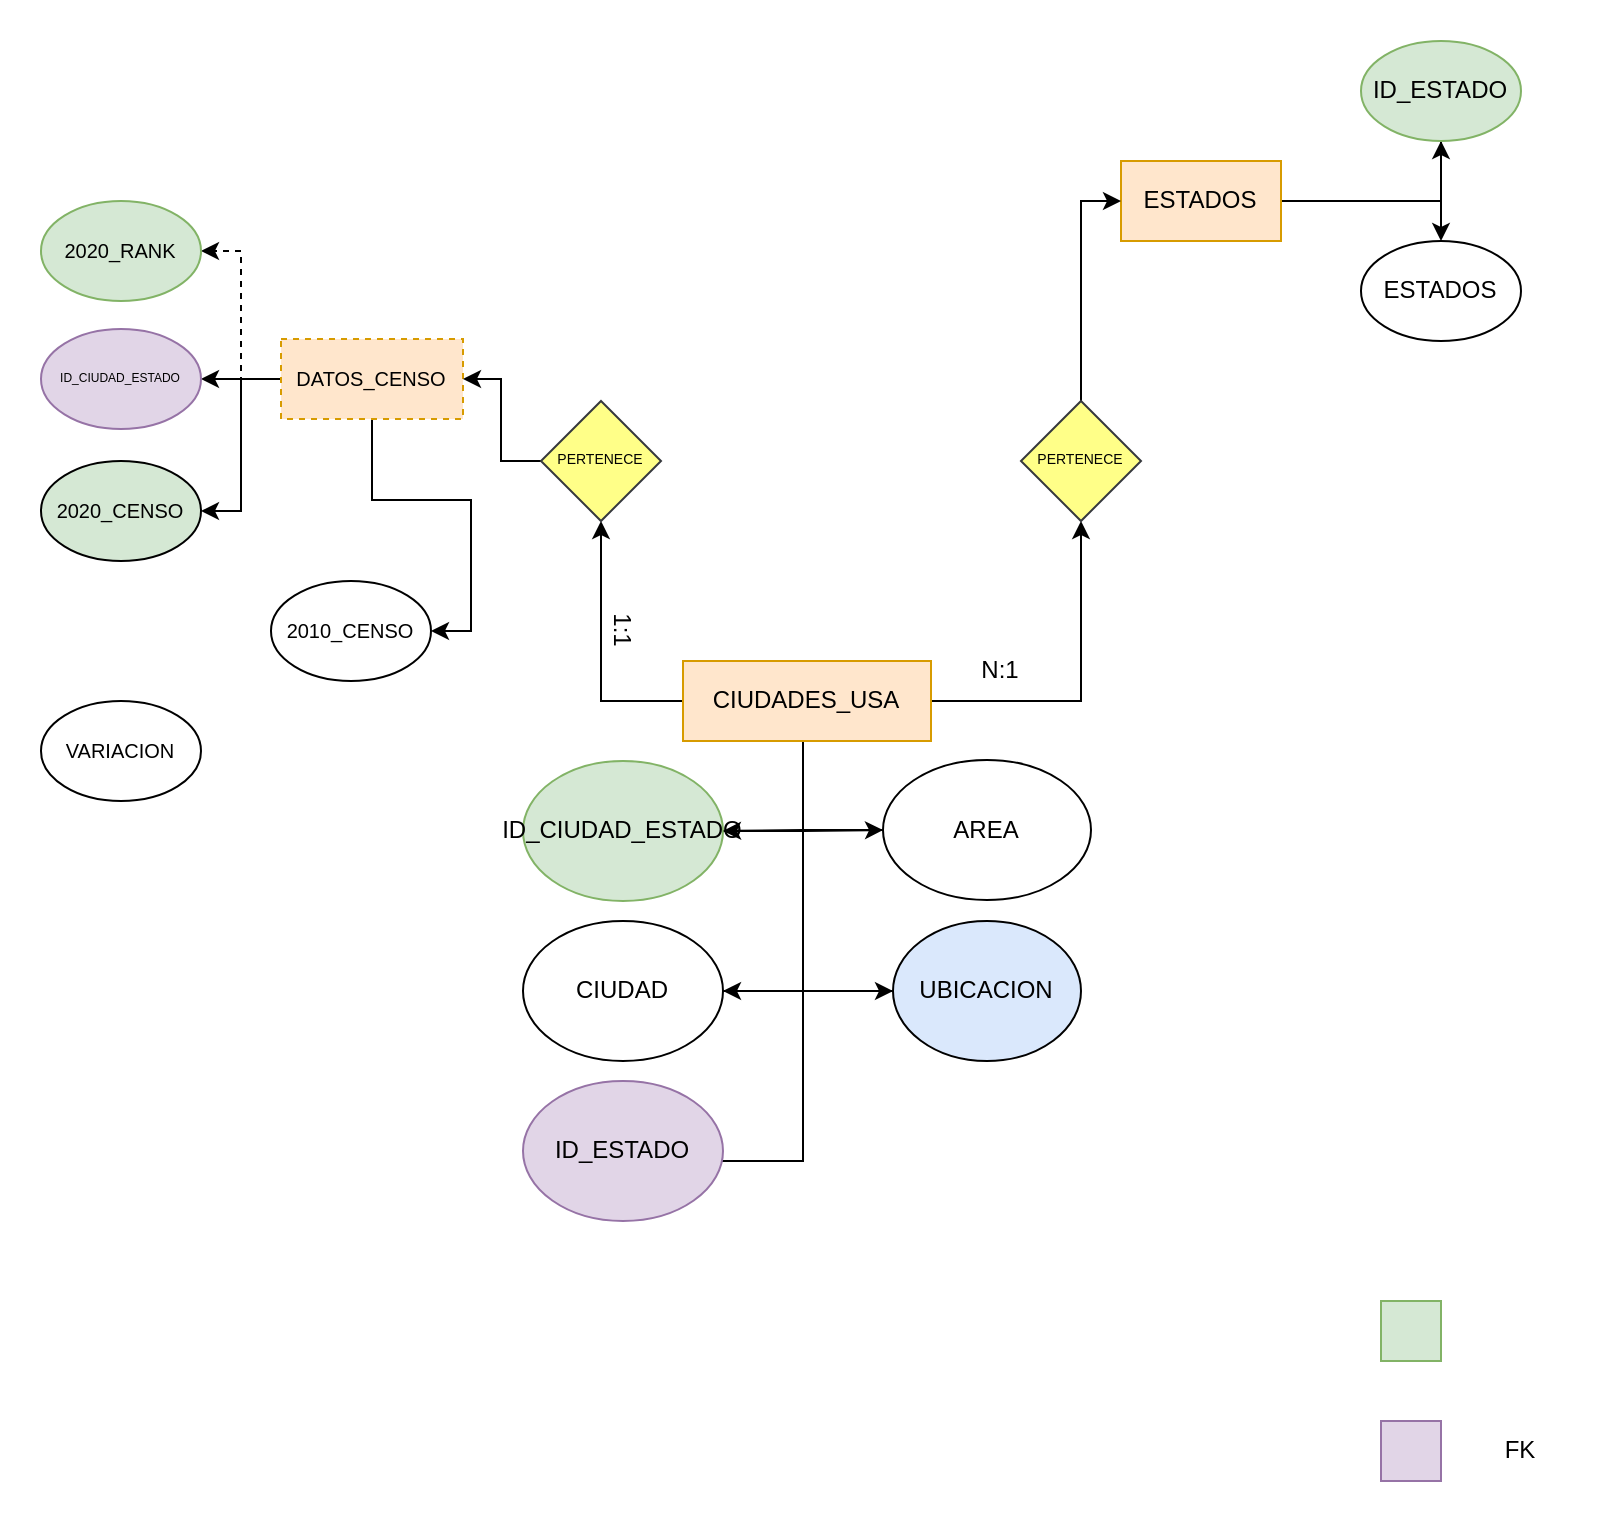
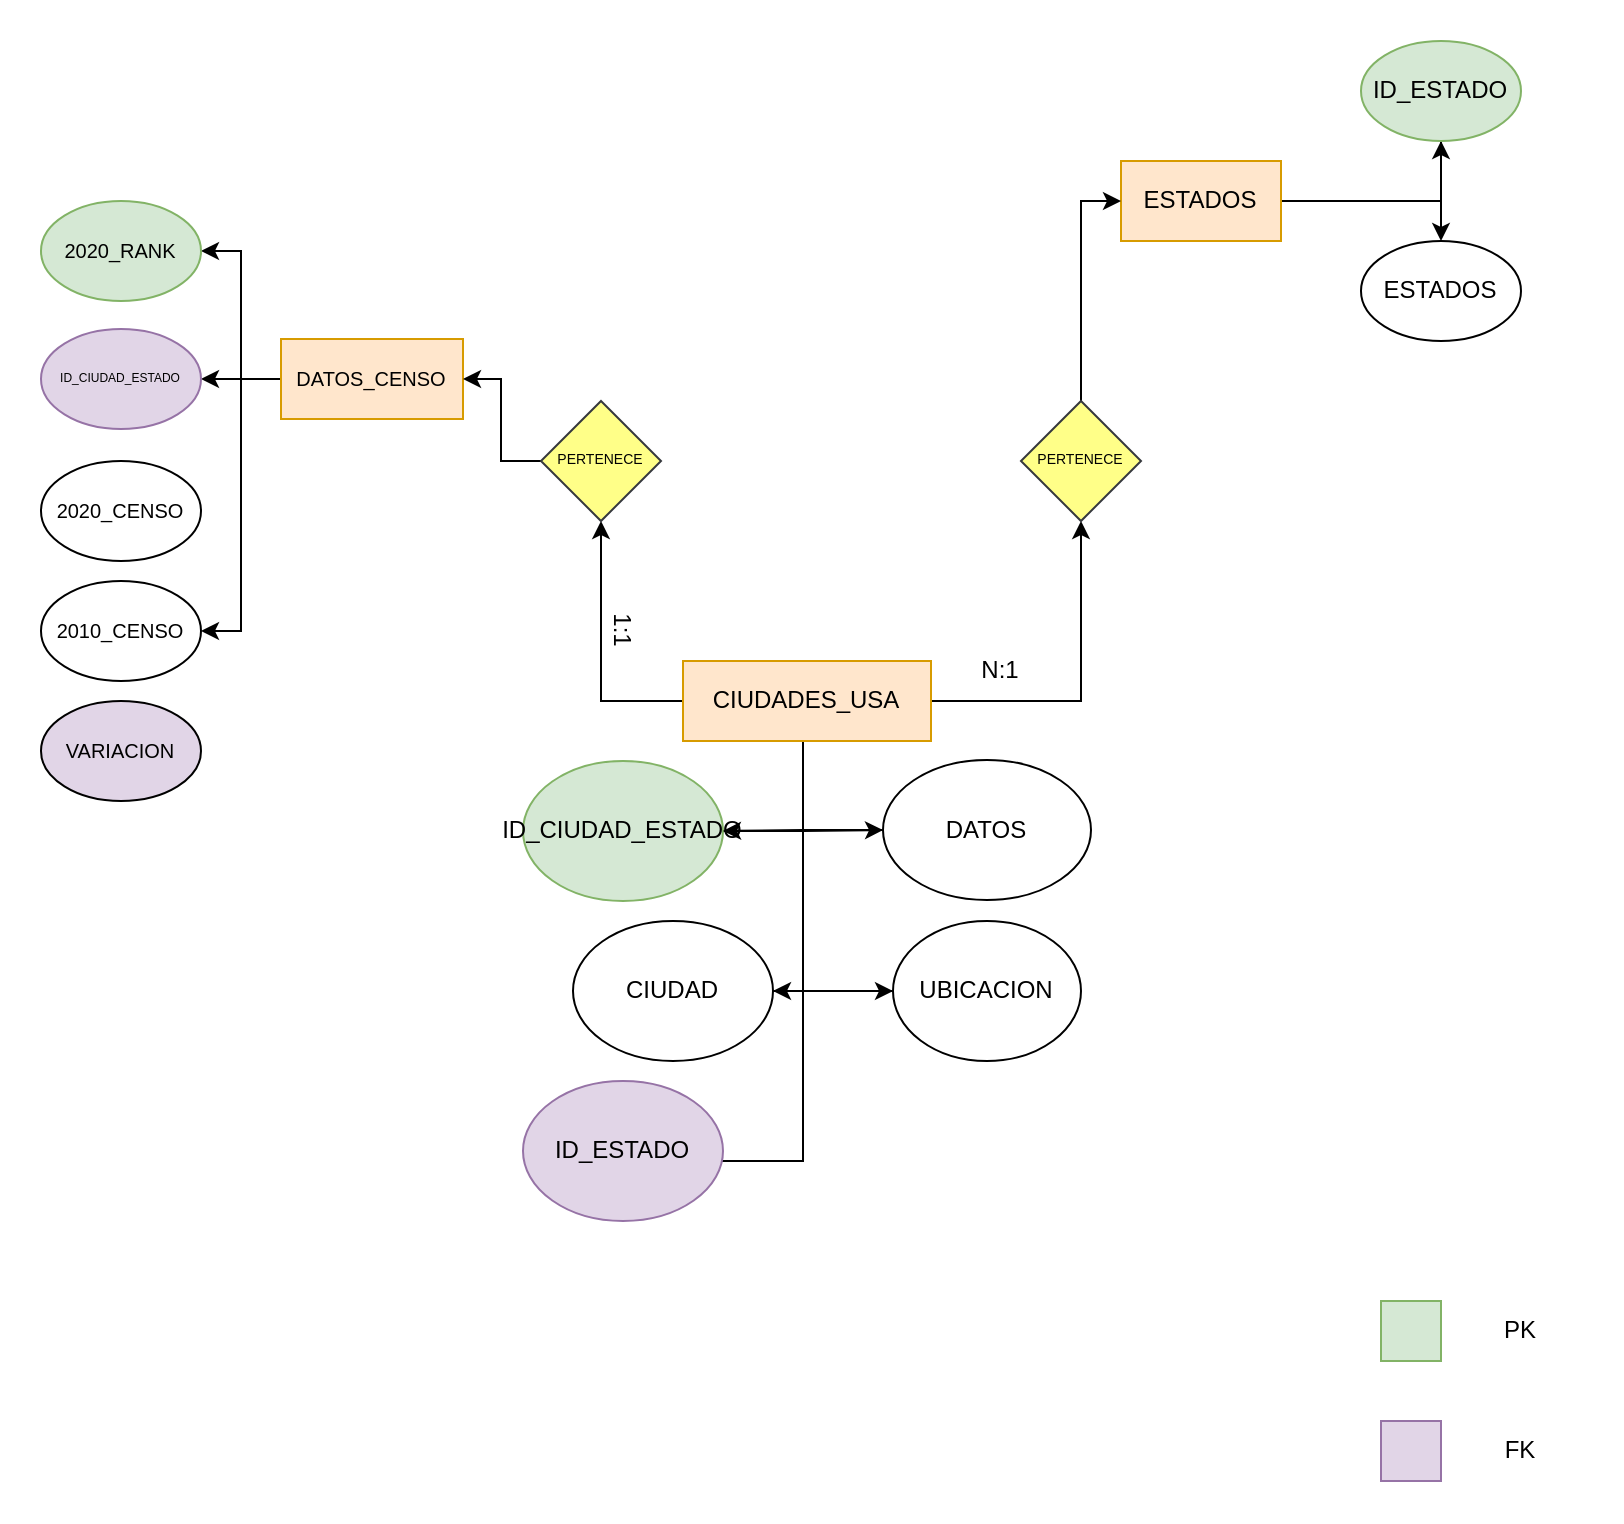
edge "DATOS_CENSO" -> "2020_RANK": style dashed -> solid
node "DATOS_CENSO": style dashed -> solid
node "2020_CENSO": fillcolor #d5e8d4 -> #ffffff
edge "DATOS_CENSO" -> "2020_CENSO": removed
node "2010_CENSO": moved (351, 631) -> (121, 631)
node "VARIACION": fillcolor #ffffff -> #e1d5e7
node "AREA": label "AREA" -> "DATOS"
node "CIUDAD": moved (623, 991) -> (673, 991)
node "UBICACION": fillcolor #dae8fc -> #ffffff
node "PK": added
